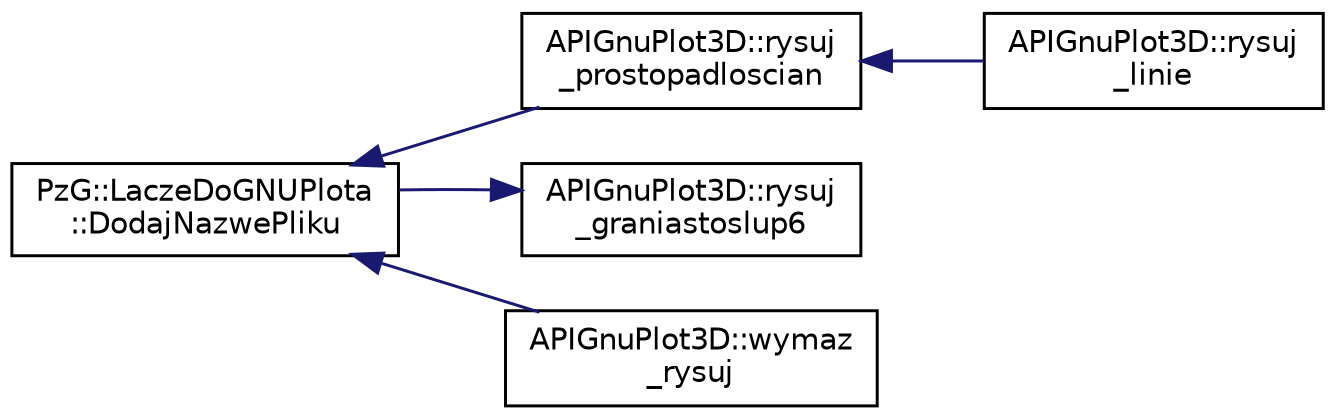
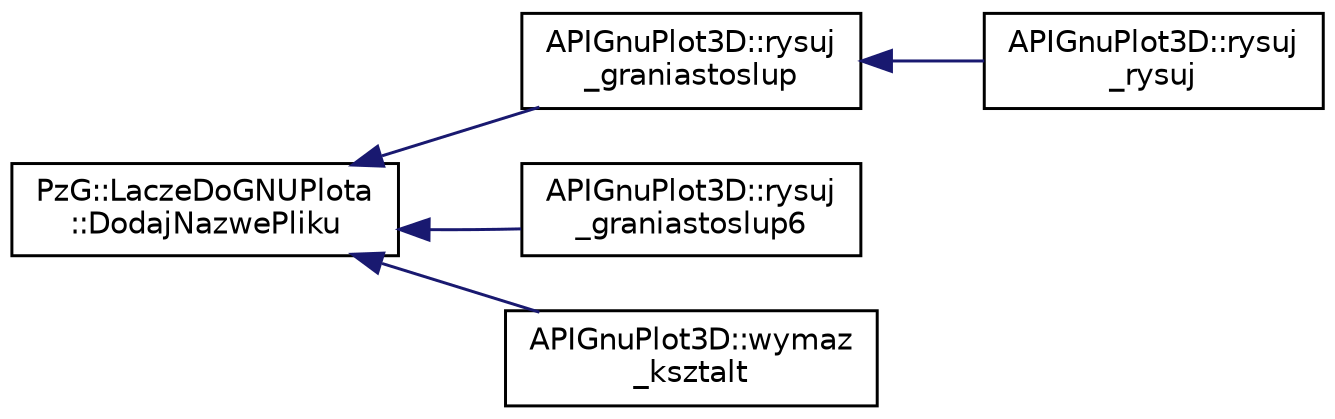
node "APIGnuPlot3D::rysuj _prostopadloscian": label "APIGnuPlot3D::rysuj _prostopadloscian" -> "APIGnuPlot3D::rysuj _graniastoslup"
node "APIGnuPlot3D::rysuj _linie": label "APIGnuPlot3D::rysuj _linie" -> "APIGnuPlot3D::rysuj _rysuj"
edge "PzG::LaczeDoGNUPlota ::DodajNazwePliku" -> "APIGnuPlot3D::rysuj _graniastoslup6": reversed
node "APIGnuPlot3D::wymaz _rysuj": label "APIGnuPlot3D::wymaz _rysuj" -> "APIGnuPlot3D::wymaz _ksztalt"
